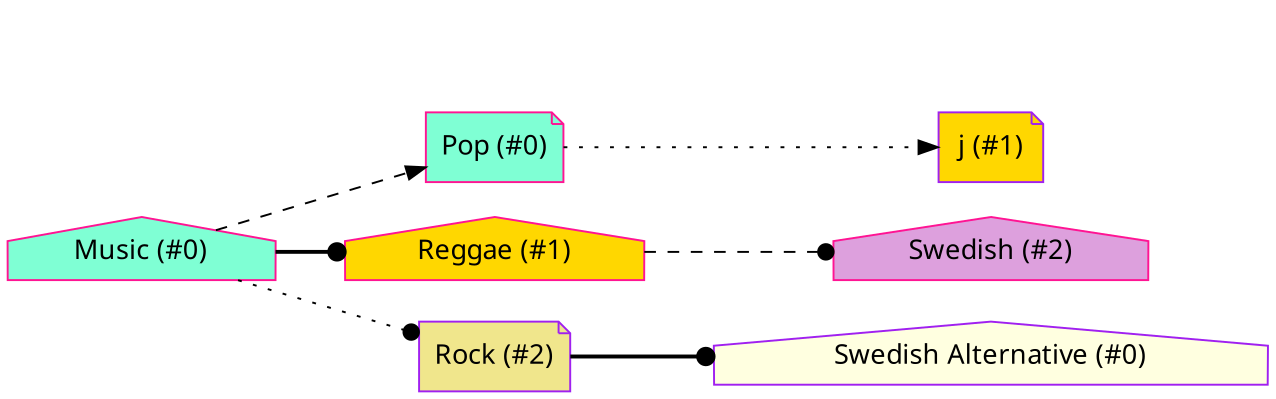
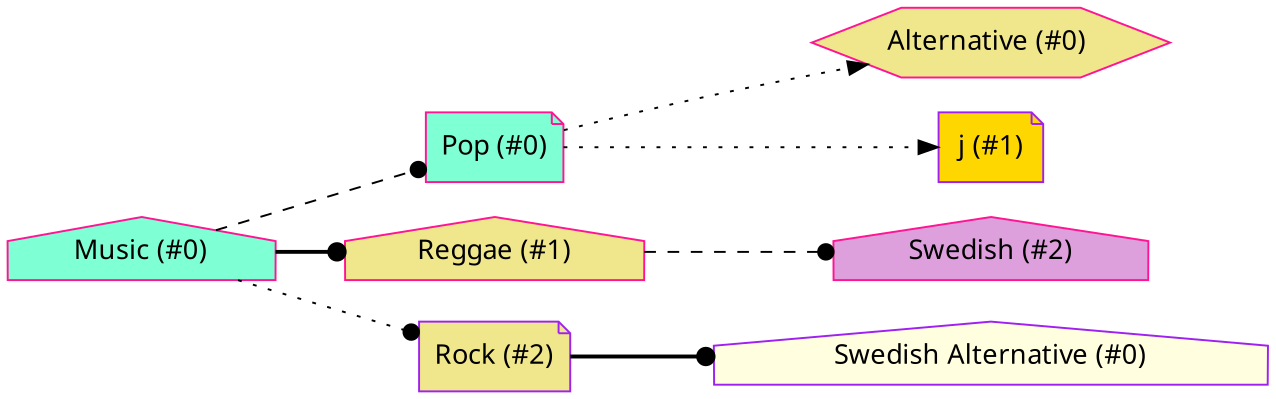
node "Alternative (#0)": added
edge "Music (#0)" -> "Pop (#0)": arrowhead normal -> dot
node "Reggae (#1)": fillcolor gold -> khaki
